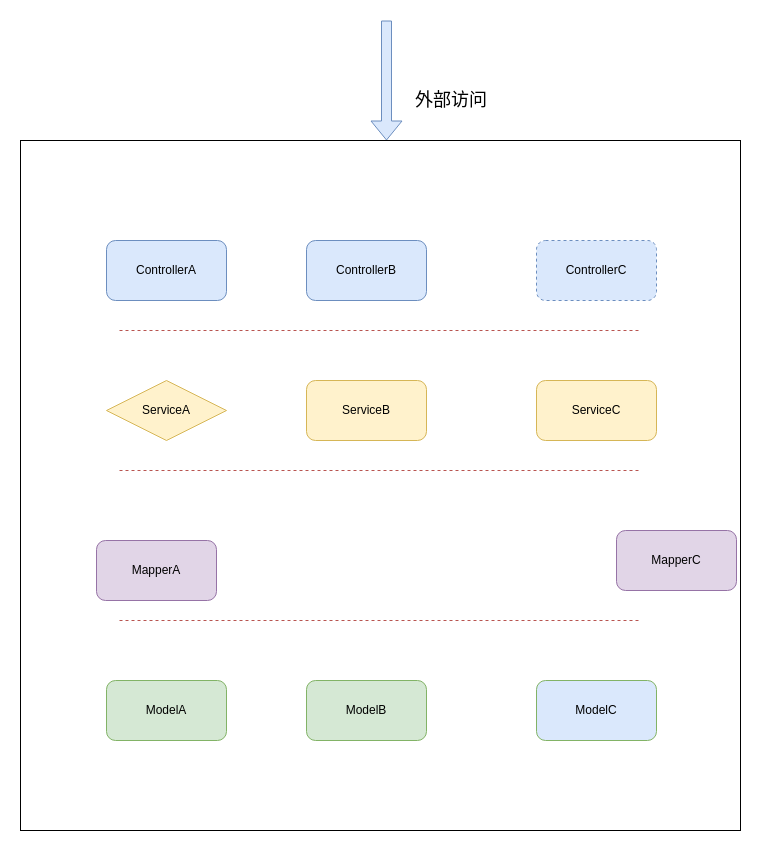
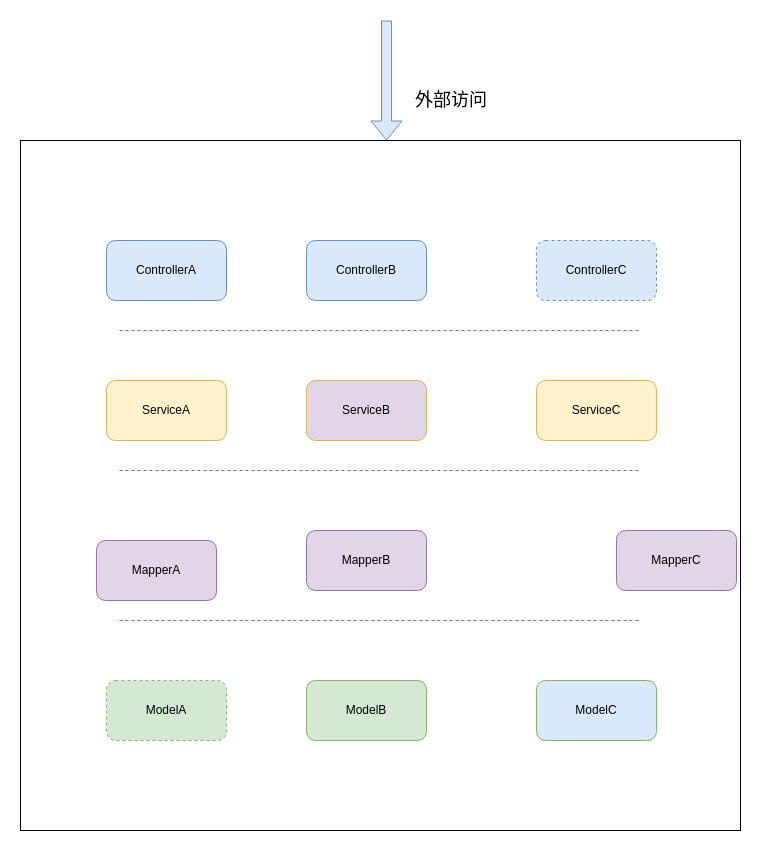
node "ServiceA": shape diamond -> rounded rectangle
node "ServiceB": fillcolor #fff2cc -> #e1d5e7
node "MapperB": added
node "ModelA": style solid -> dashed
